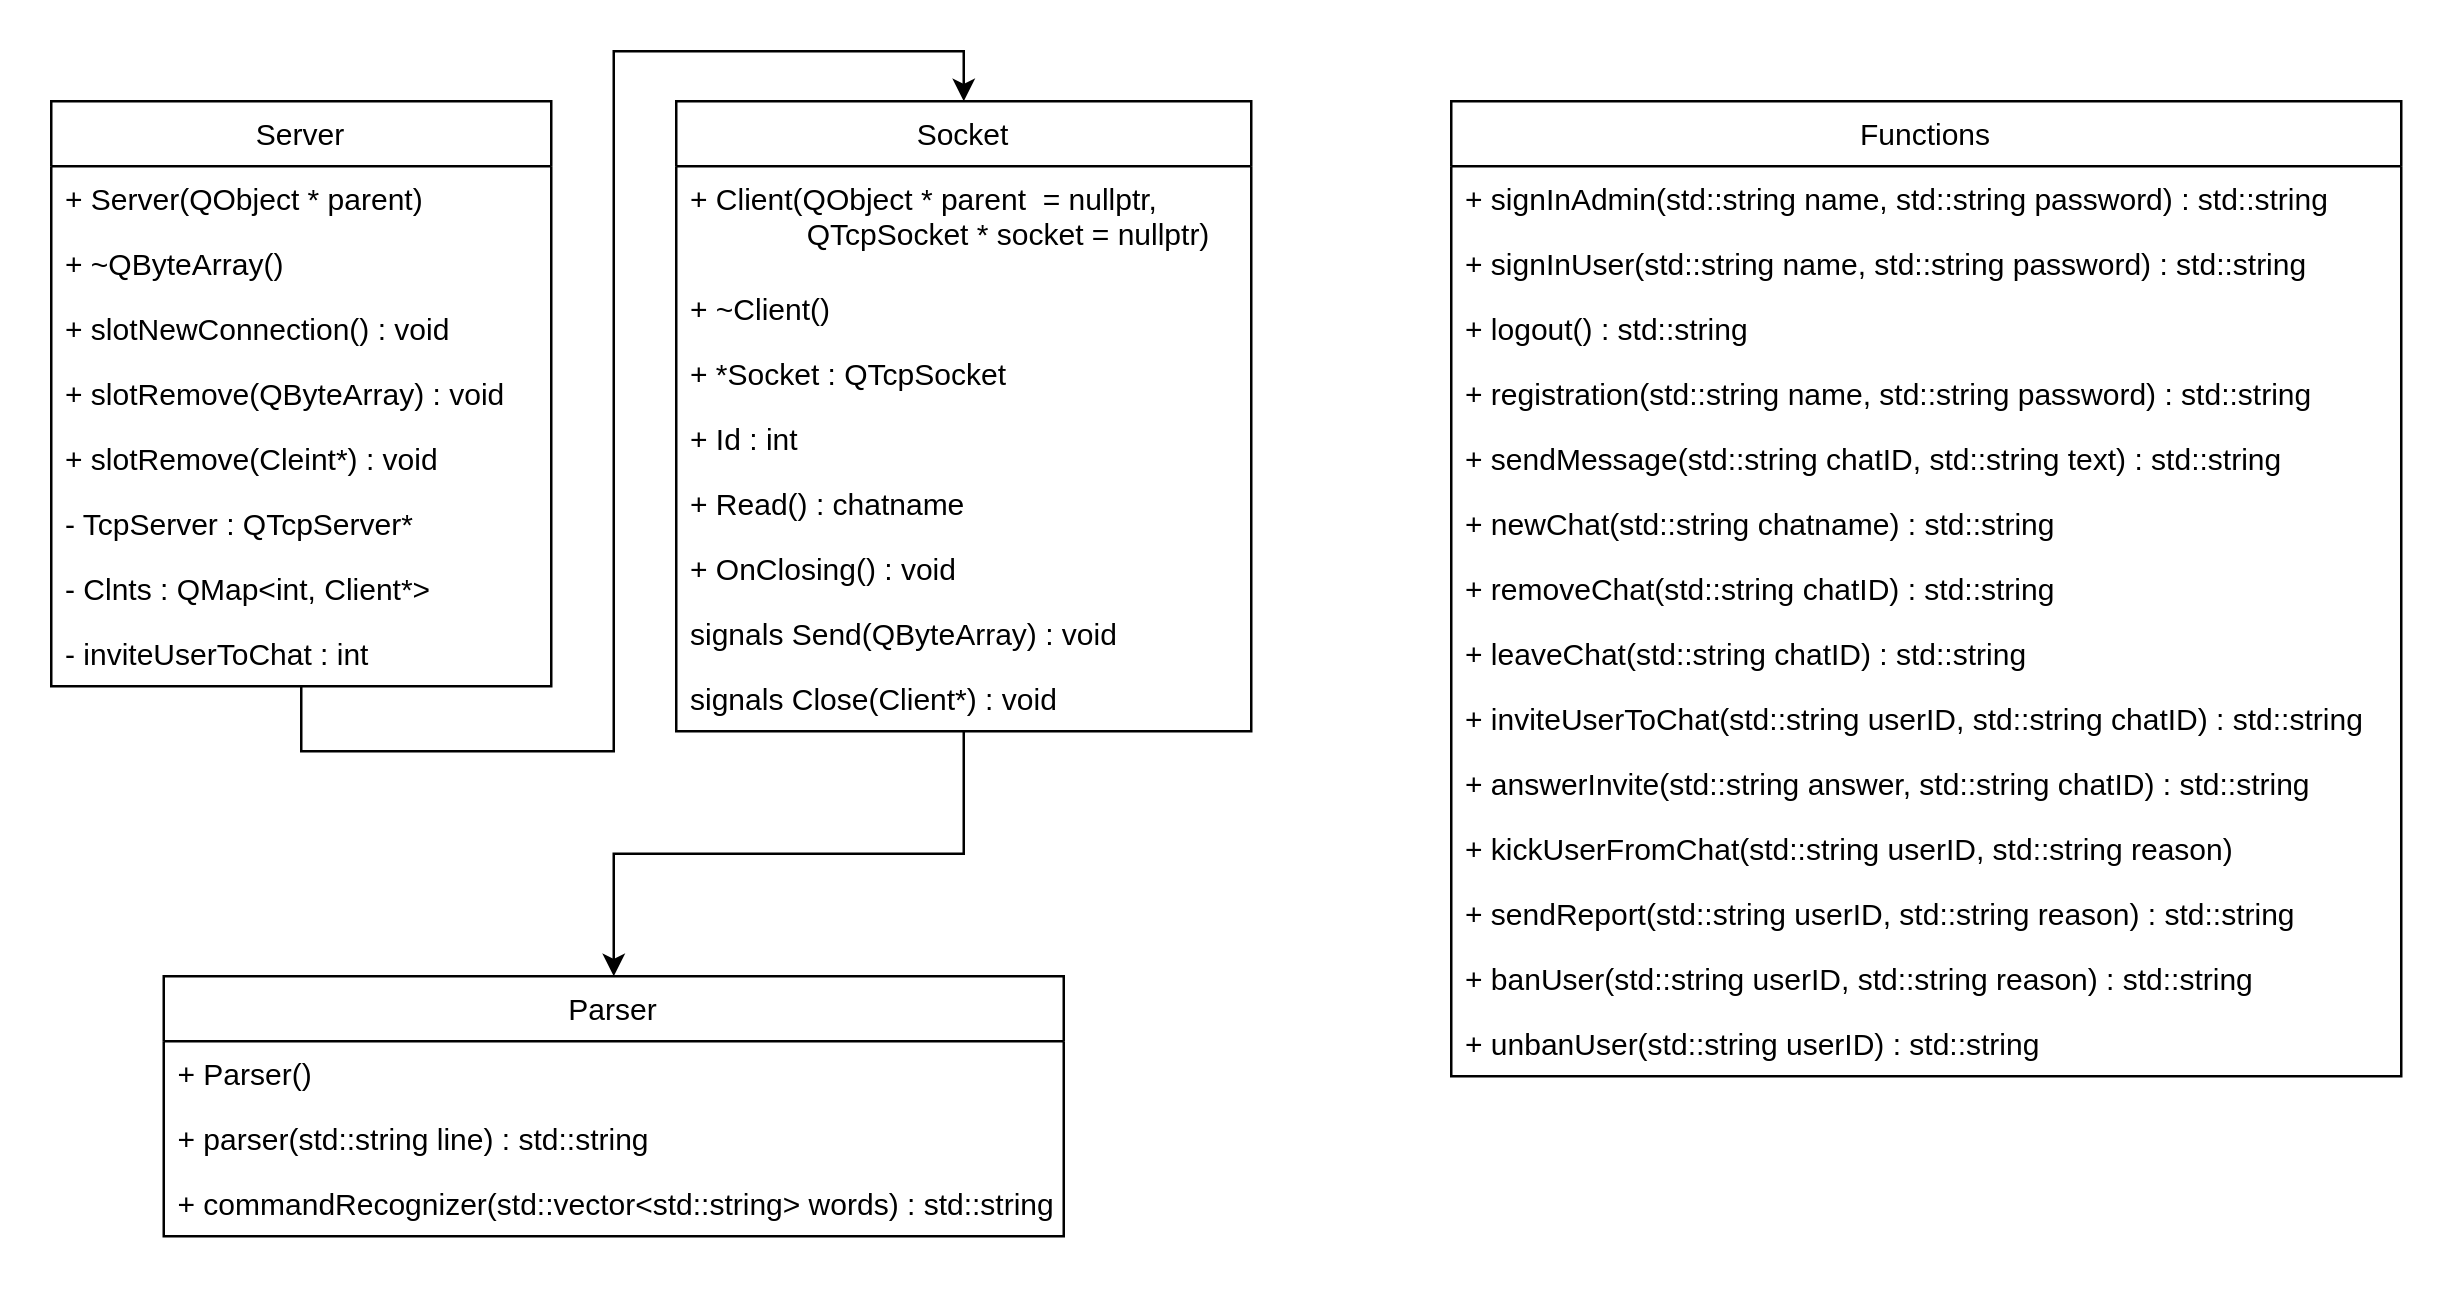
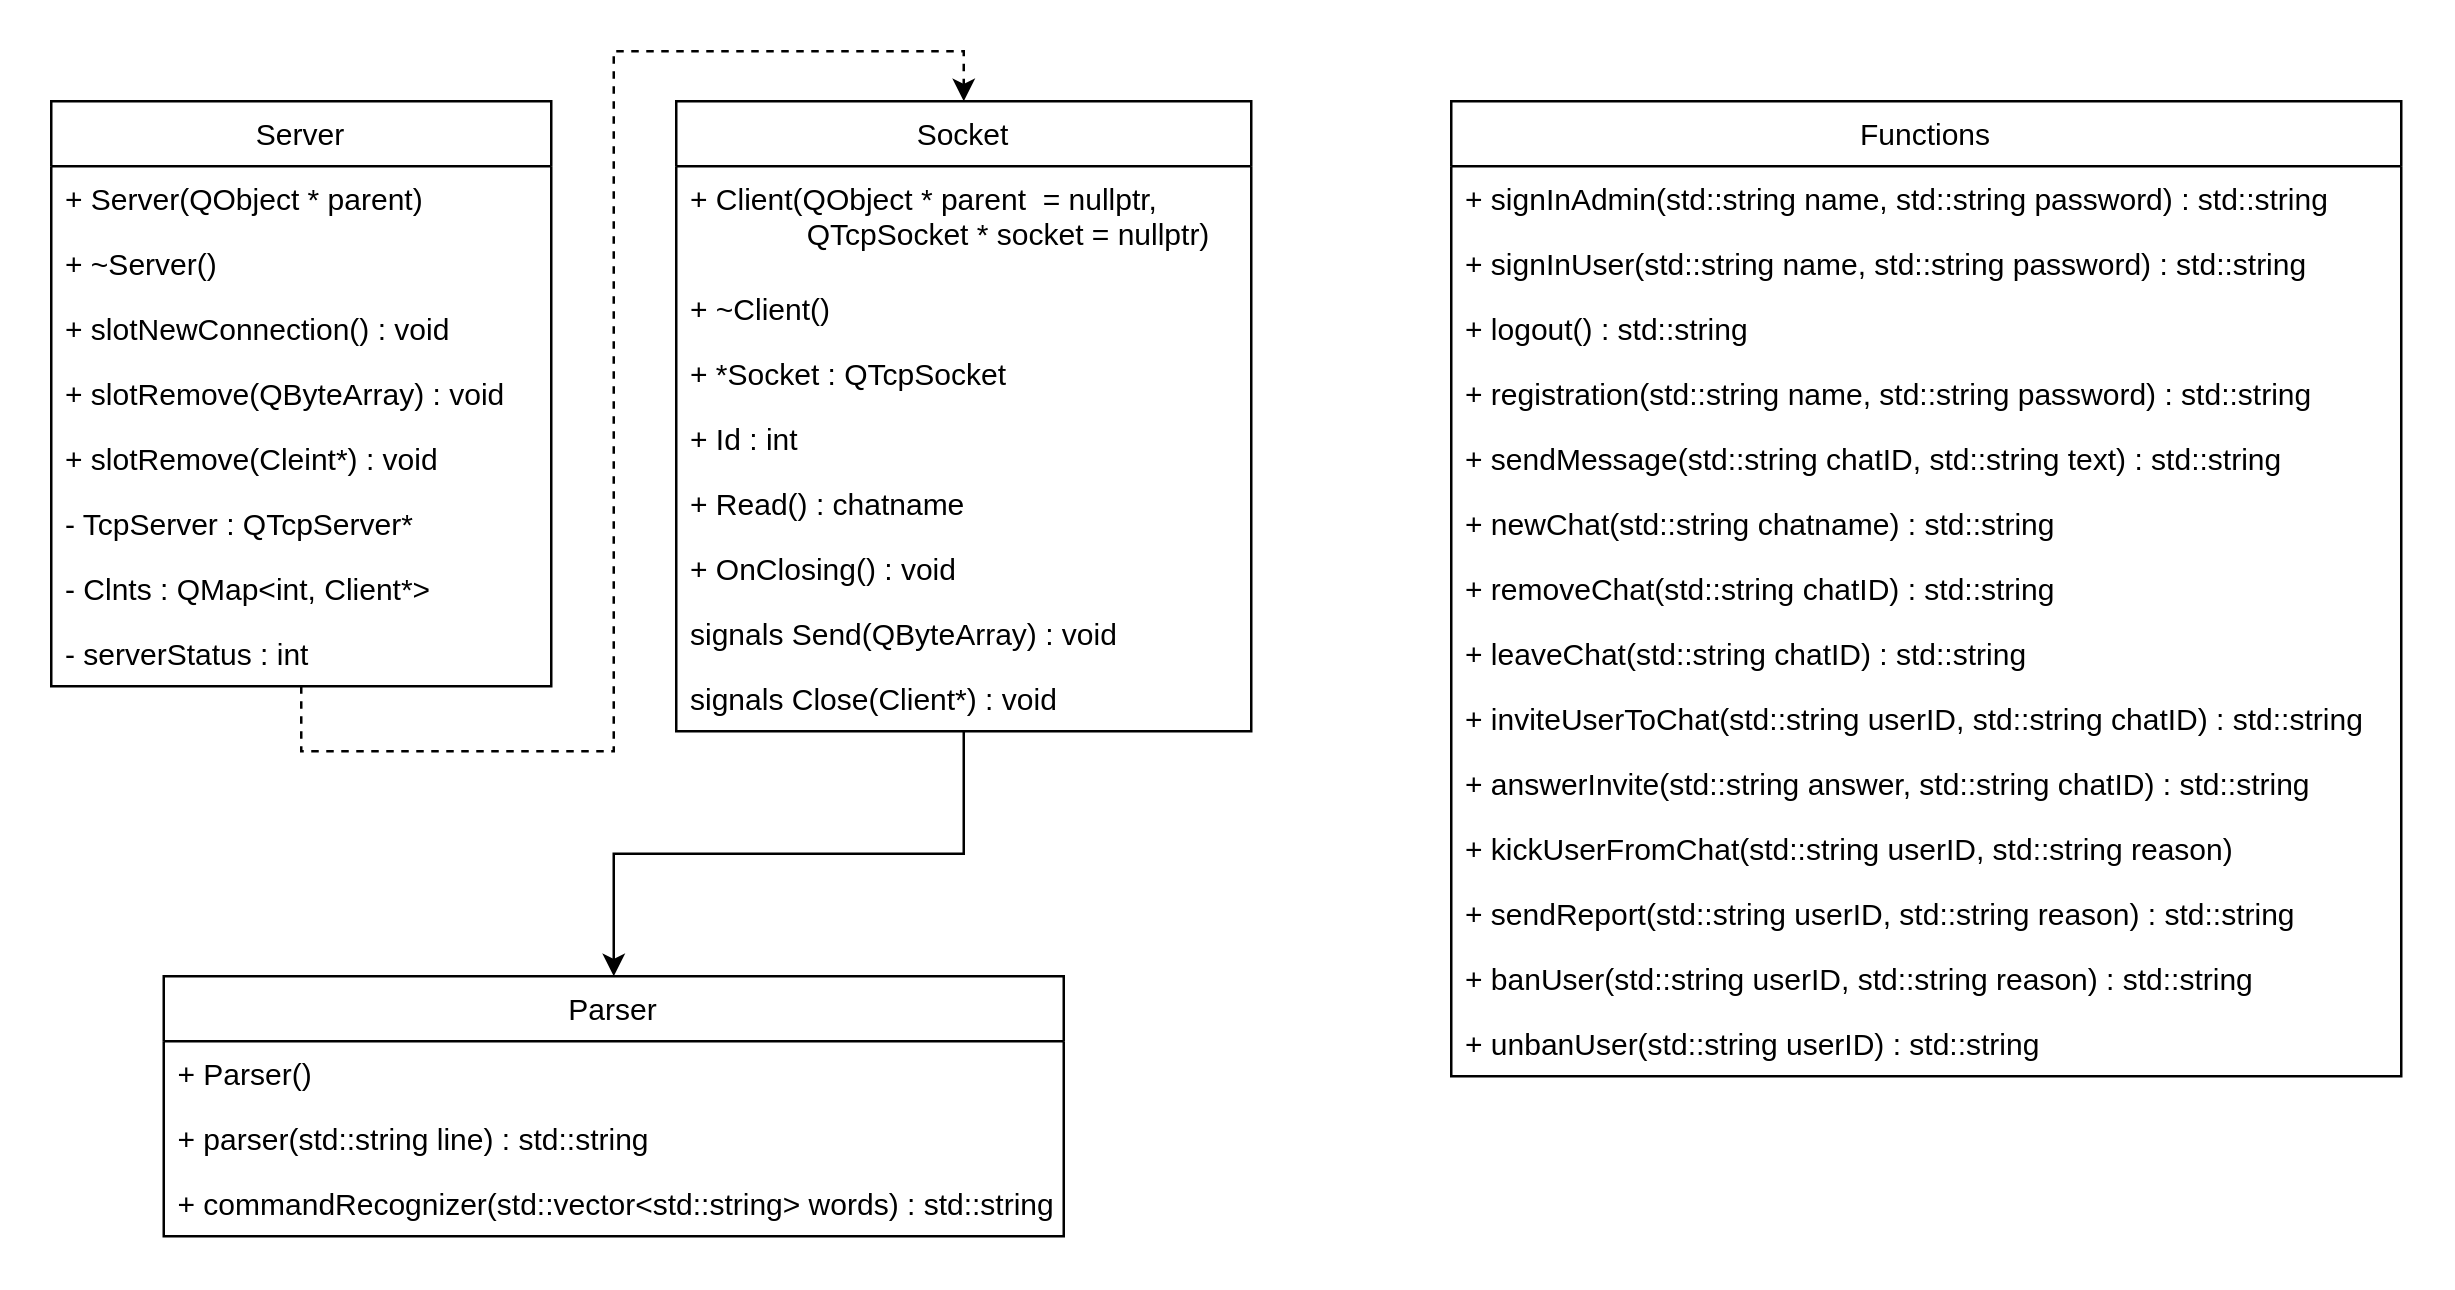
node "+ ~QByteArray()": label "+ ~QByteArray()" -> "+ ~Server()"
edge "Server" -> "Socket": style solid -> dashed
node "- inviteUserToChat : int": label "- inviteUserToChat : int" -> "- serverStatus : int"
